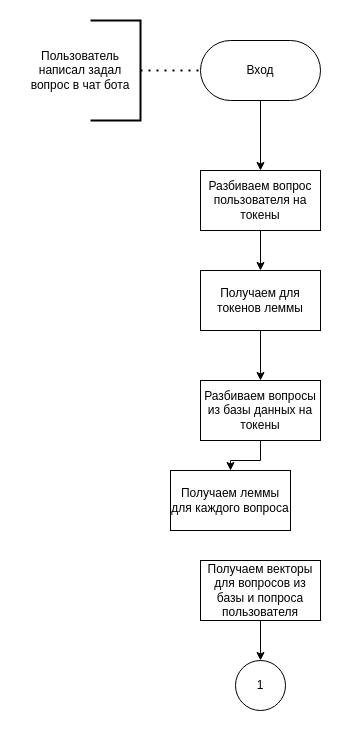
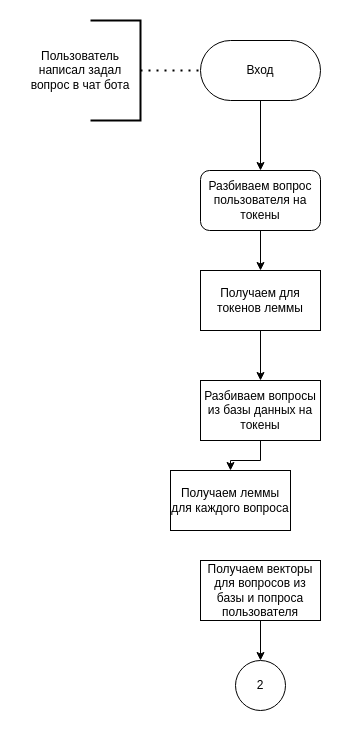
node "Разбиваем вопрос пользователя на токены": shape rectangle -> rounded rectangle
node "1": label "1" -> "2"
